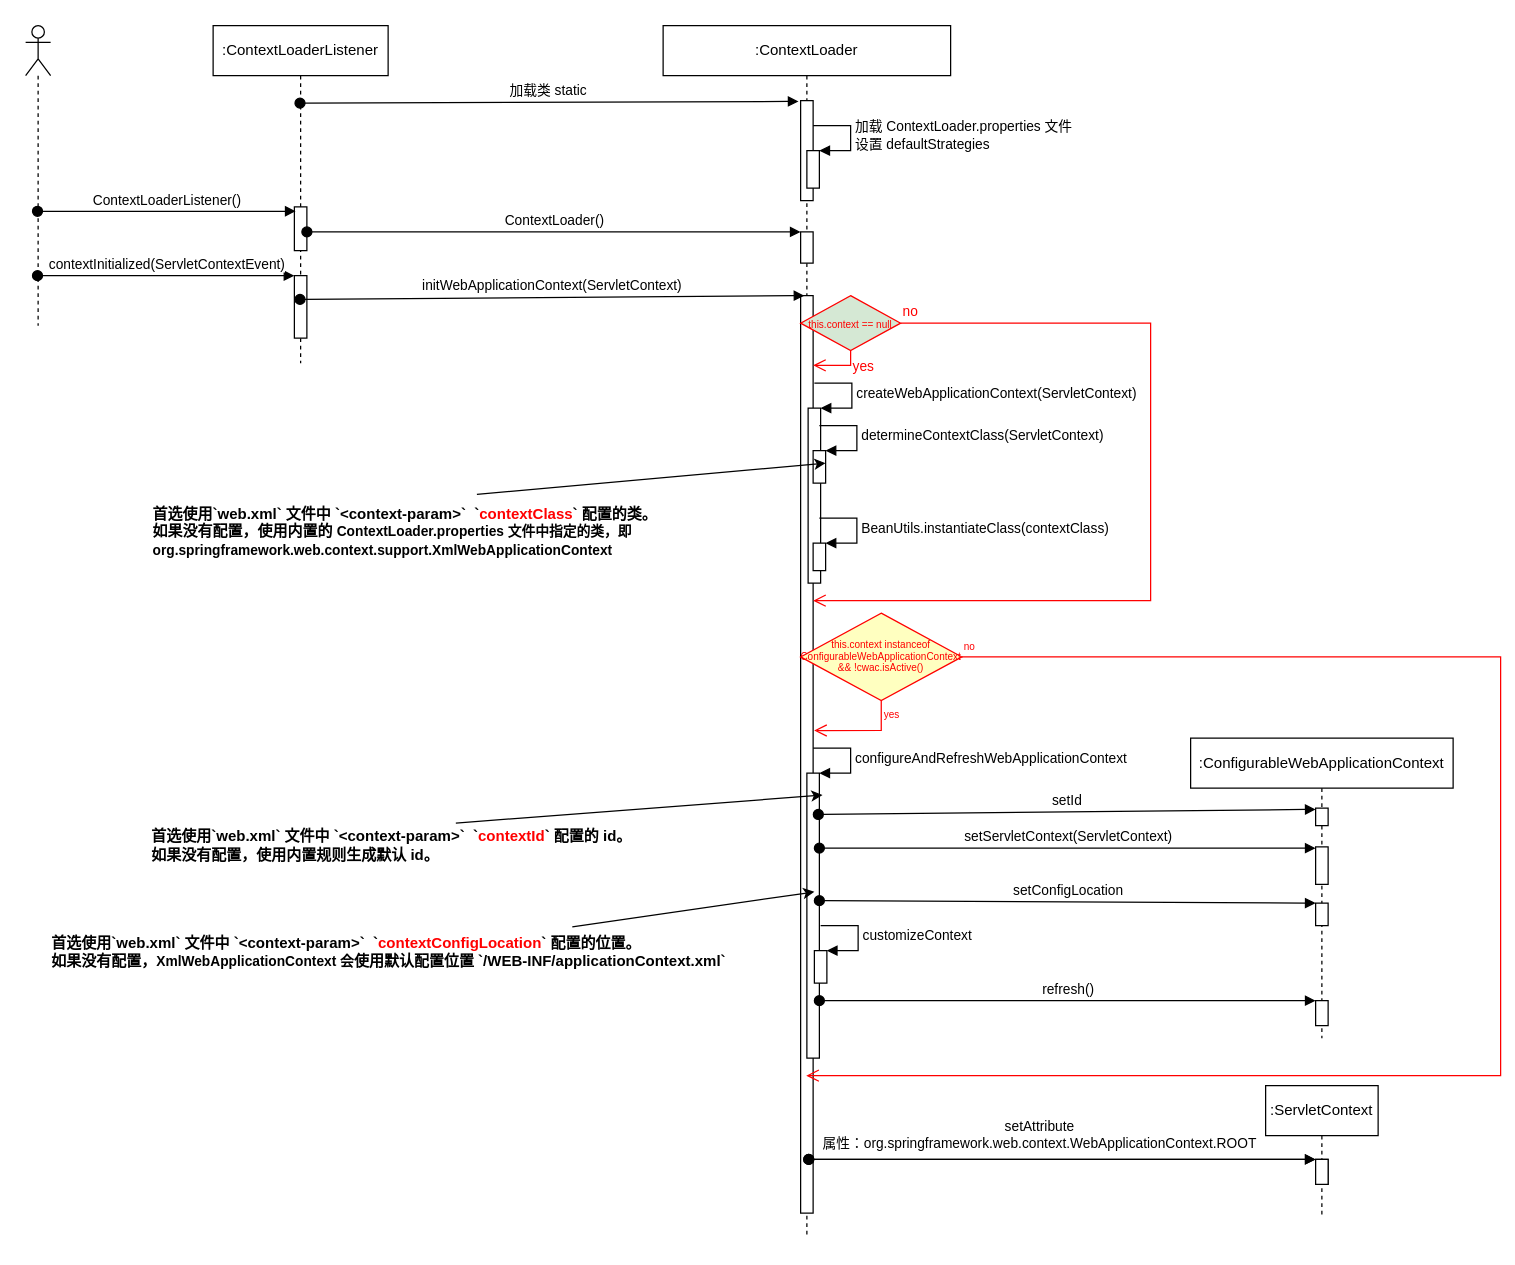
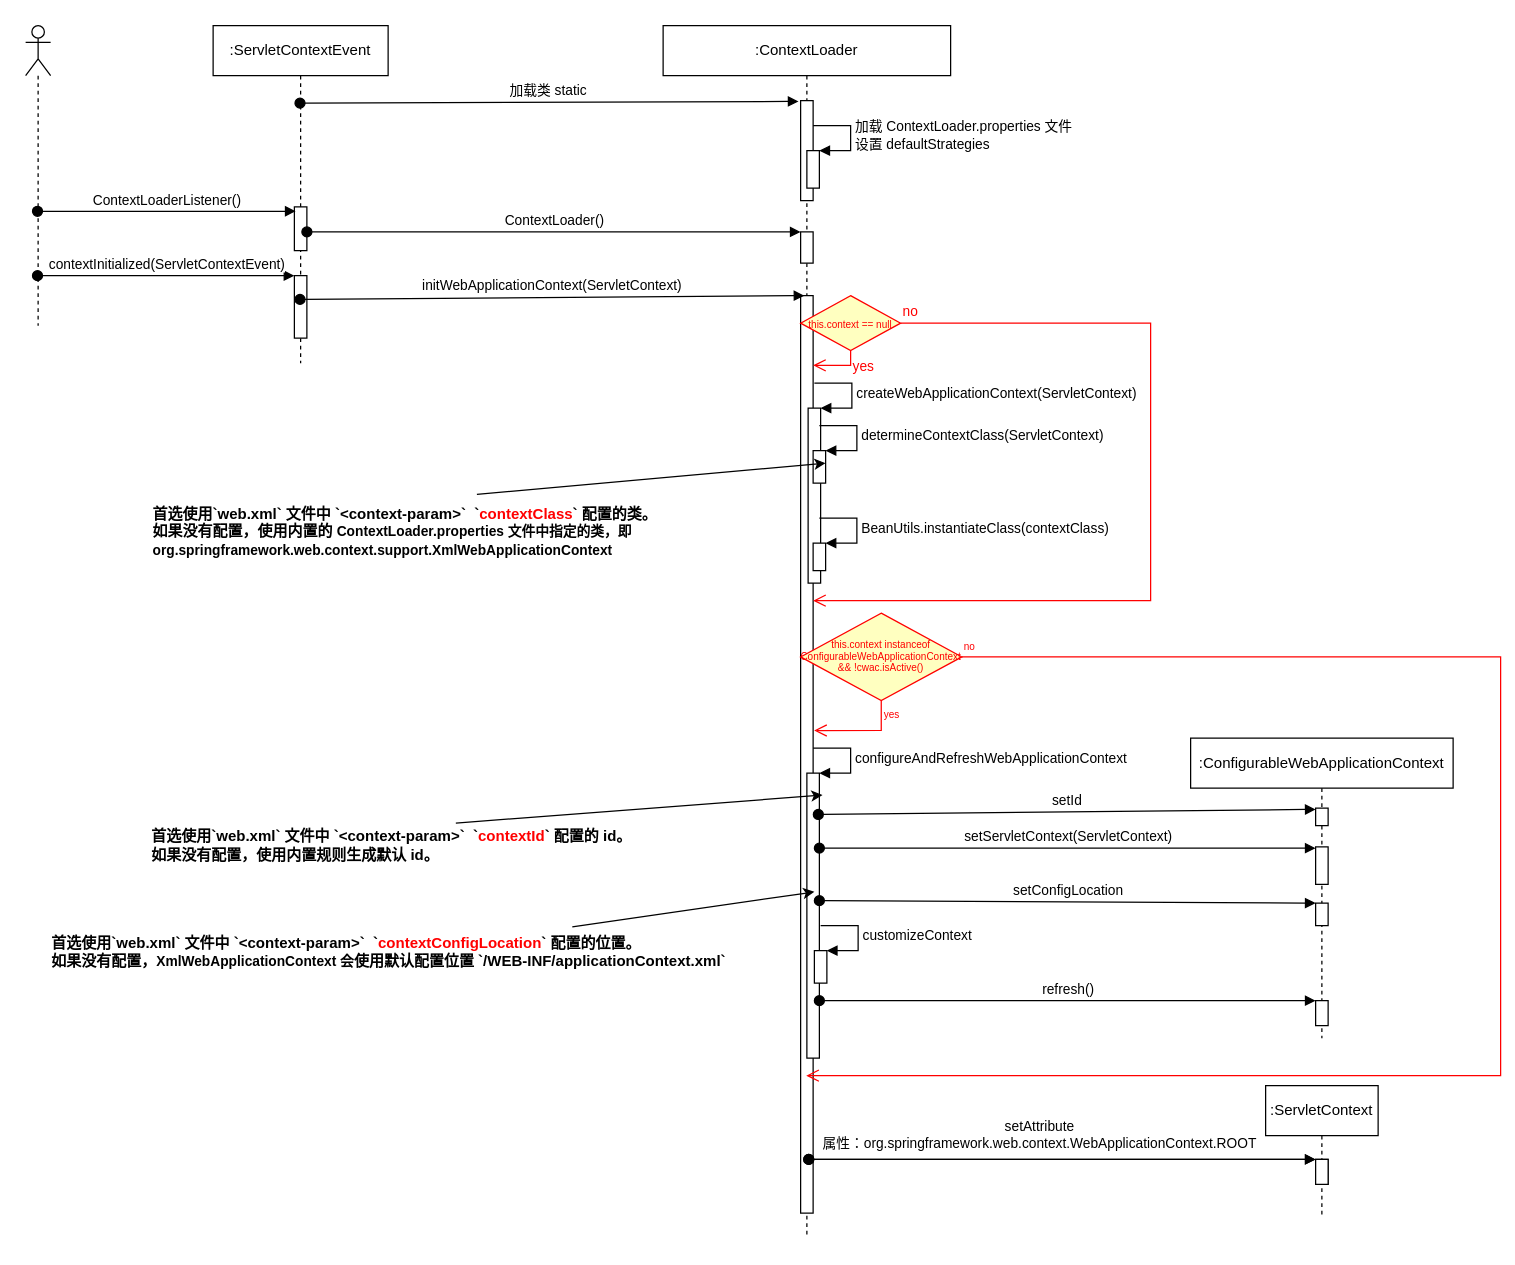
node ":ContextLoaderListener": label ":ContextLoaderListener" -> ":ServletContextEvent"
node "this.context == null": fillcolor #d5e8d4 -> #ffffc0
